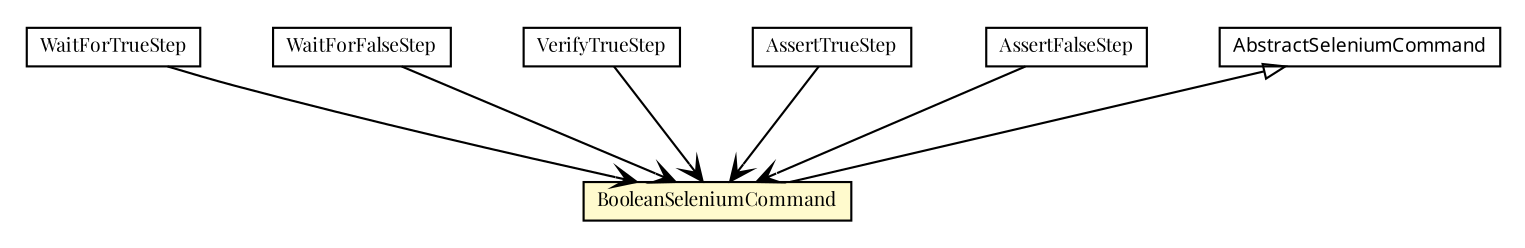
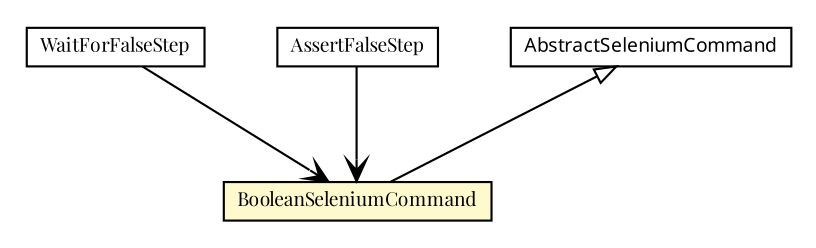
node "WaitForTrueStep": removed
node "VerifyTrueStep": removed
node "AssertTrueStep": removed
